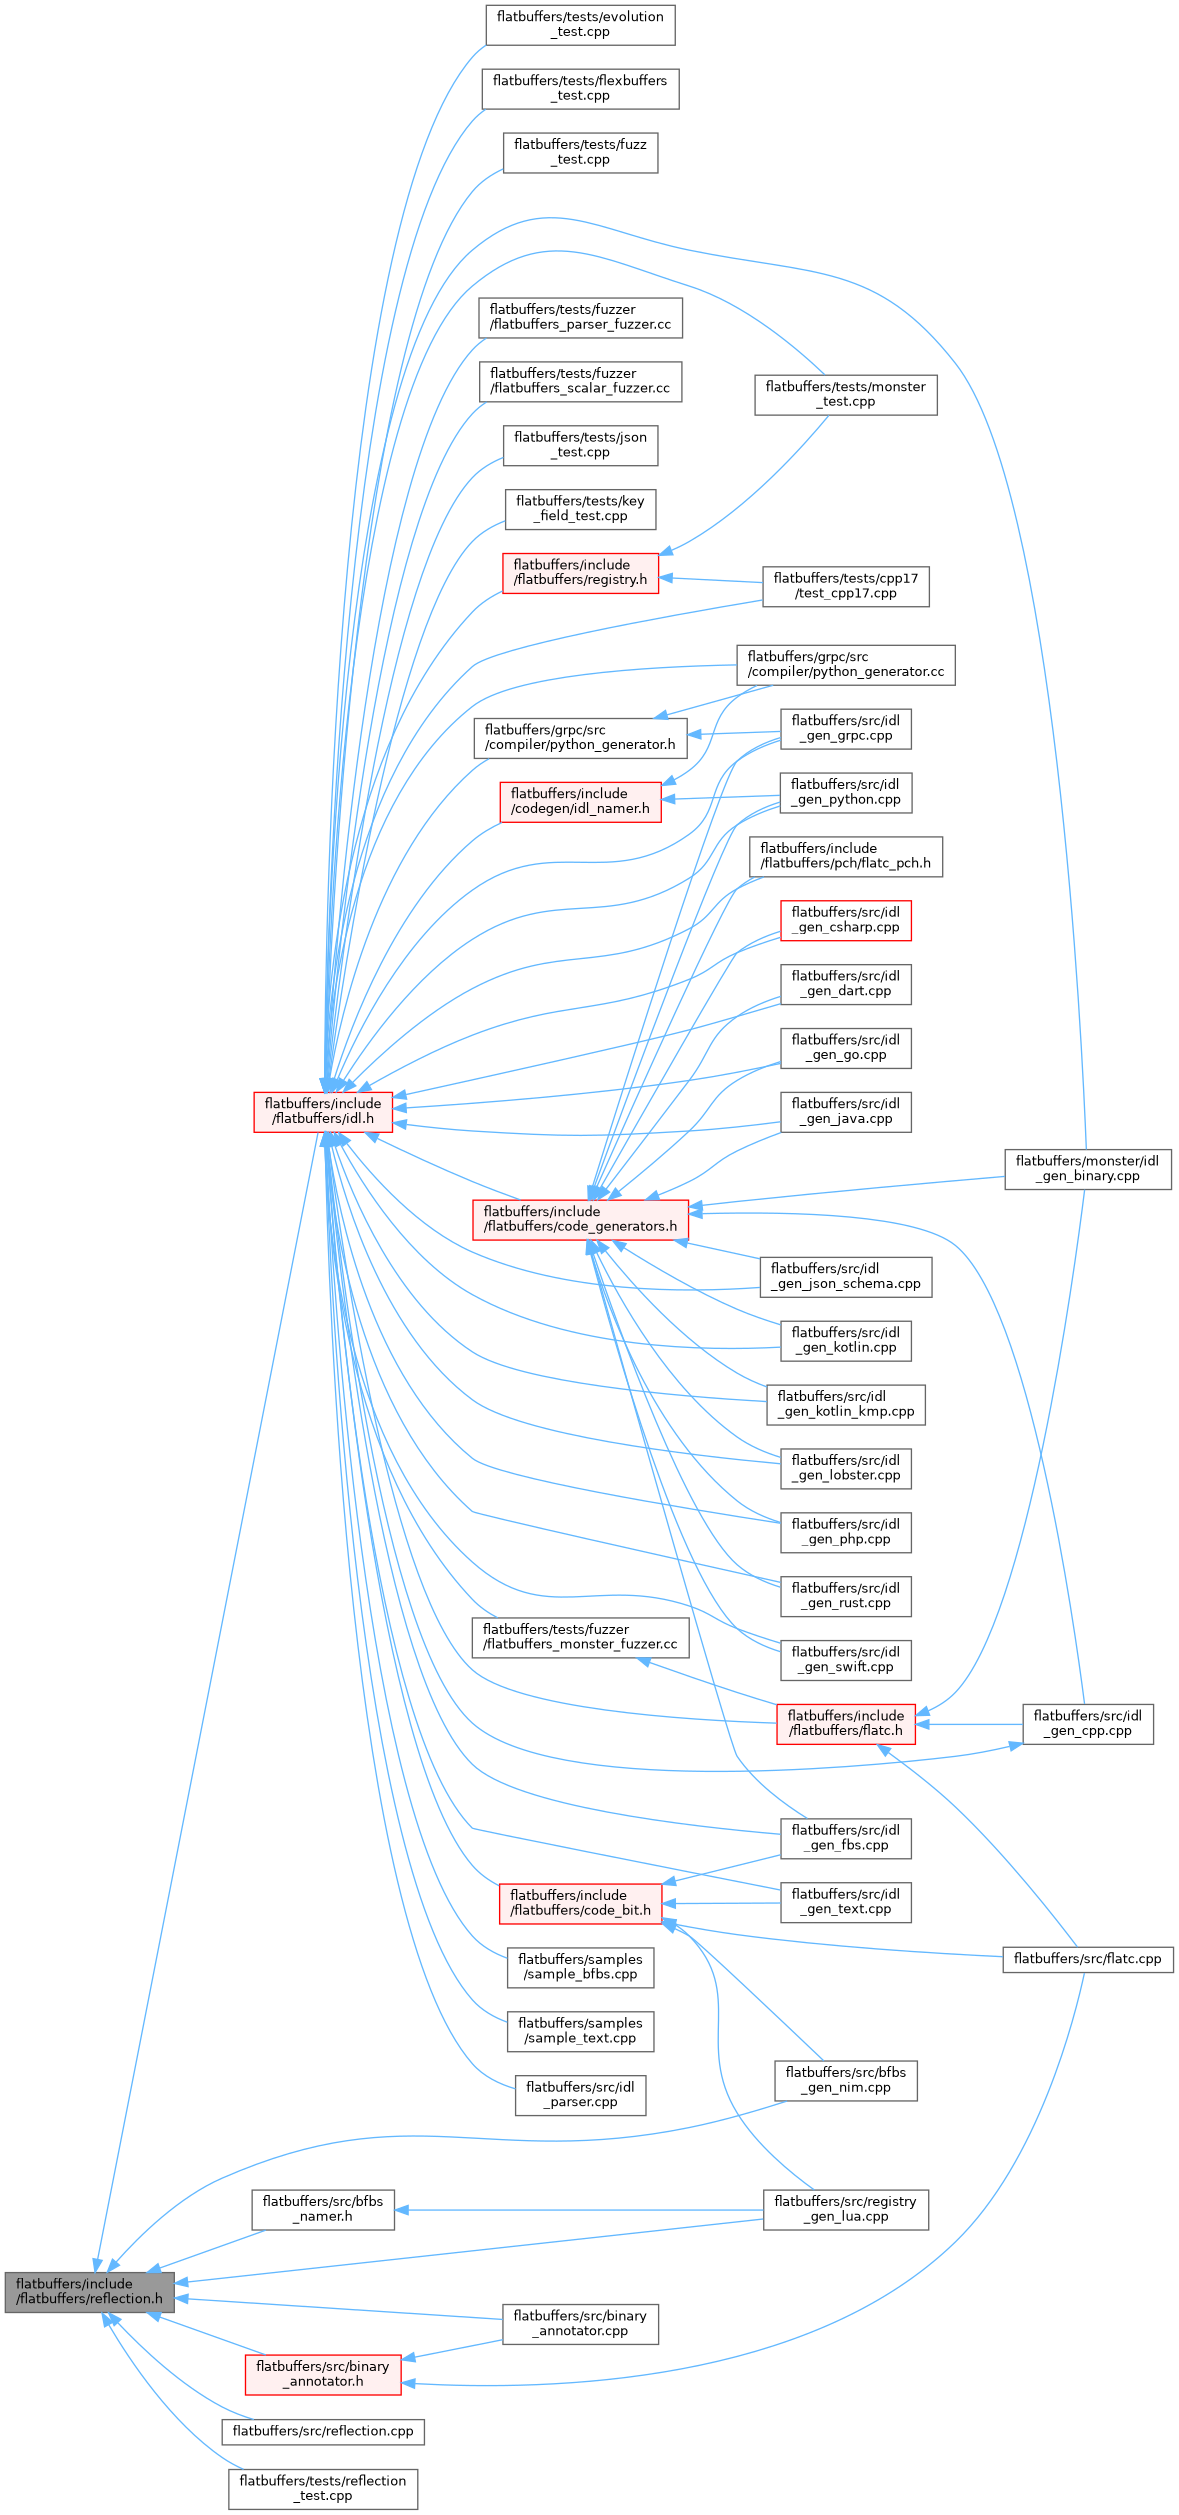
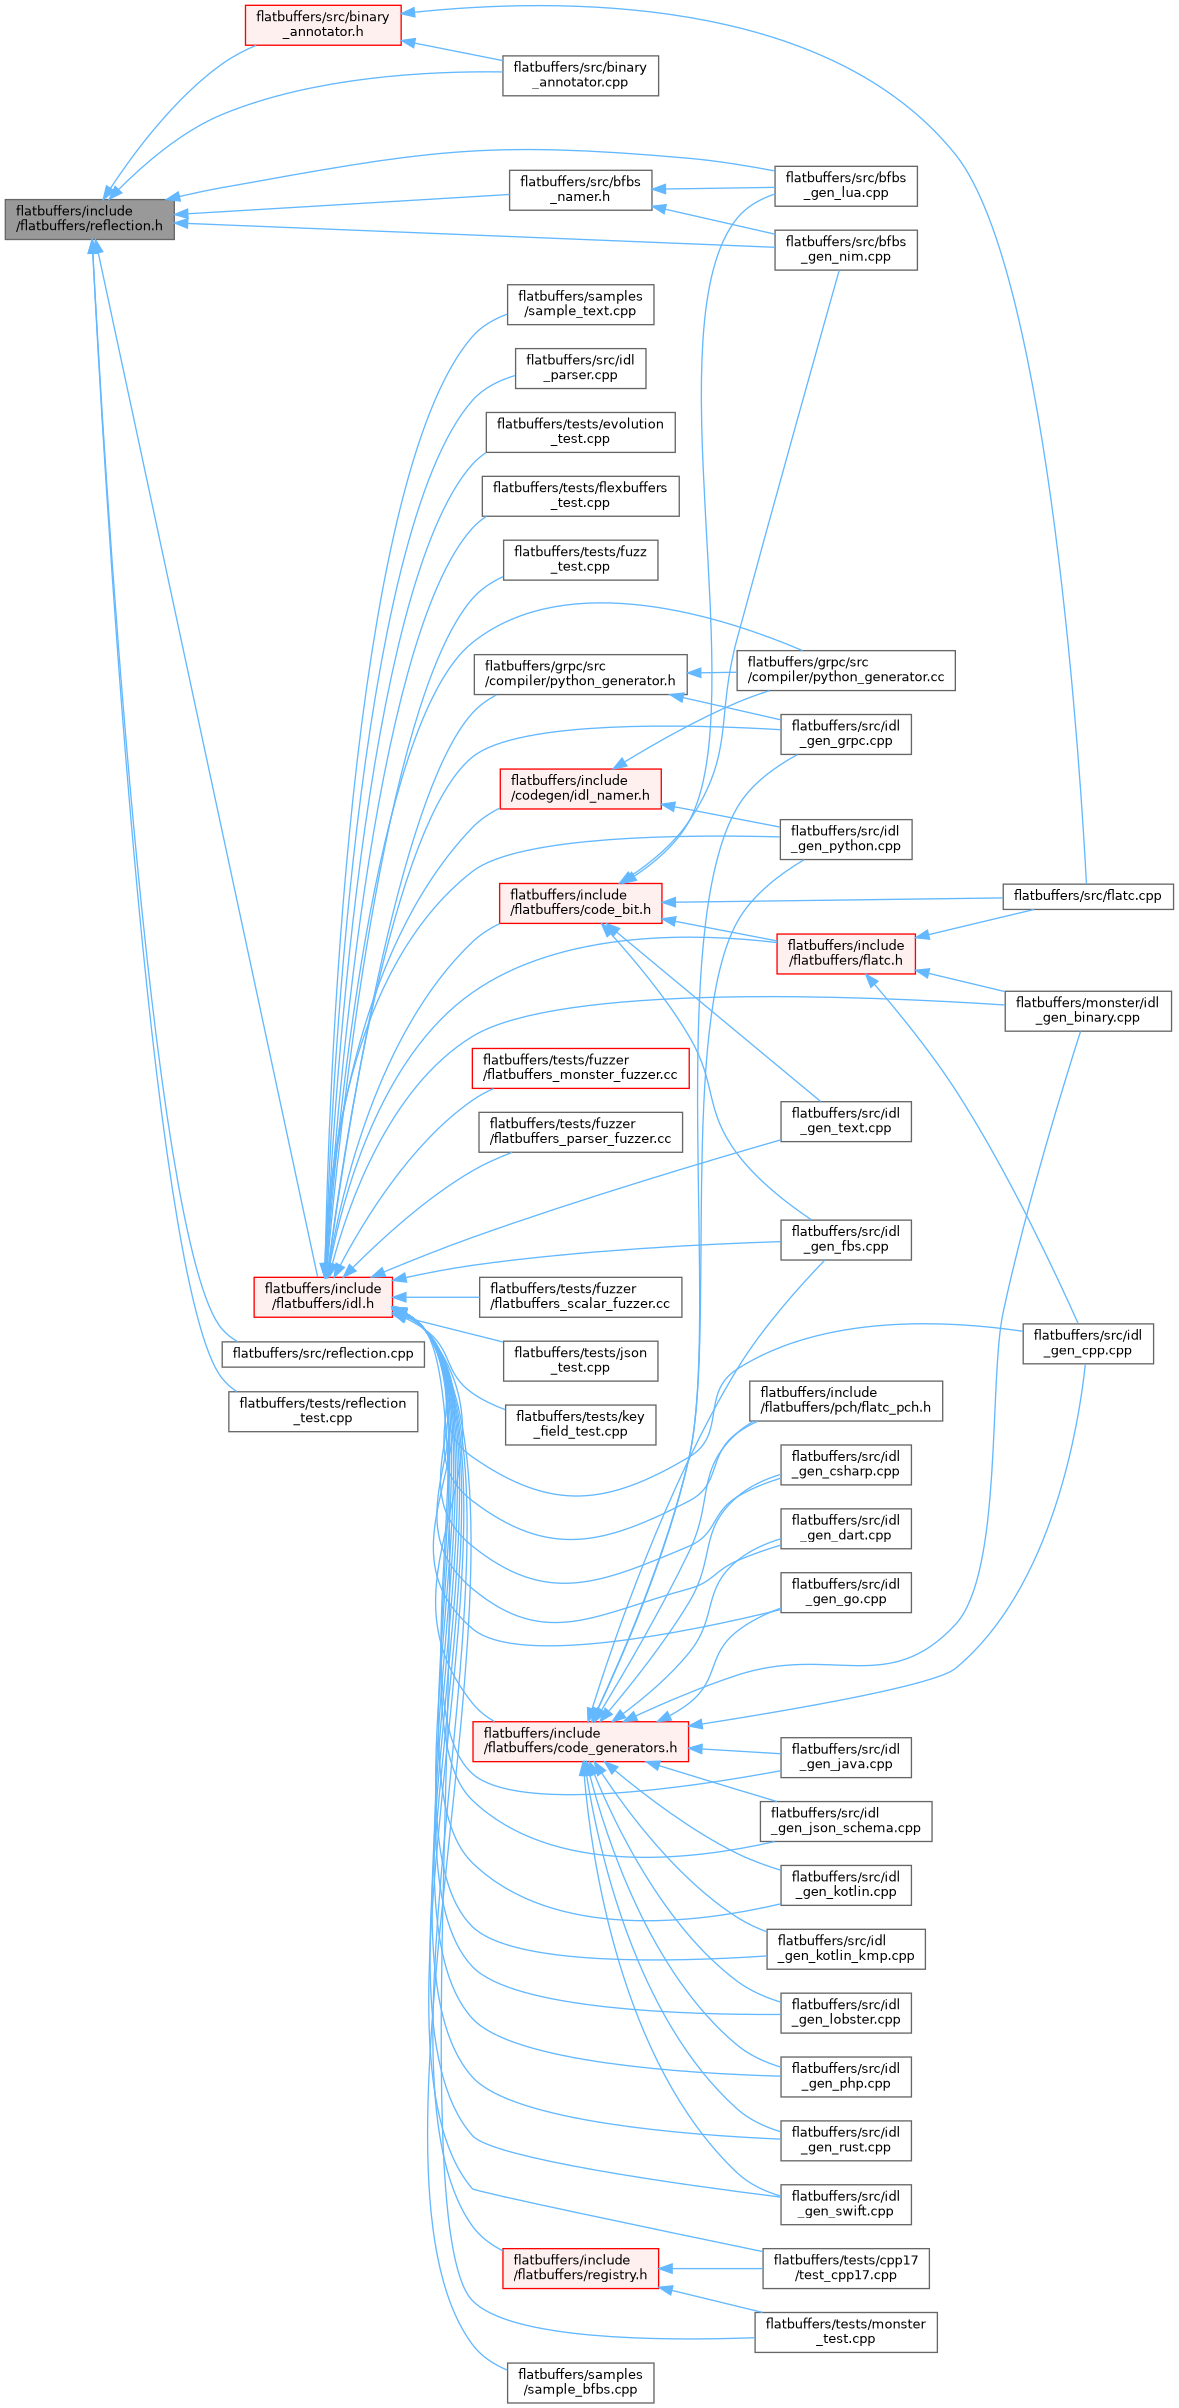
edge "flatbuffers/src/bfbs _gen_nim.cpp" -> "flatbuffers/src/bfbs _namer.h": added
node "flatbuffers/src/idl _gen_csharp.cpp": color red -> grey40
node "flatbuffers/tests/fuzzer /flatbuffers_monster_fuzzer.cc": color grey40 -> red
edge "flatbuffers/include /flatbuffers/flatc.h" -> "flatbuffers/tests/fuzzer /flatbuffers_monster_fuzzer.cc": now "flatbuffers/include /flatbuffers/flatc.h" -> "flatbuffers/include /flatbuffers/code_bit.h"
edge "flatbuffers/include /flatbuffers/idl.h" -> "flatbuffers/src/idl _gen_cpp.cpp": reversed
node "flatbuffers/src/registry _gen_lua.cpp": label "flatbuffers/src/registry _gen_lua.cpp" -> "flatbuffers/src/bfbs _gen_lua.cpp"
